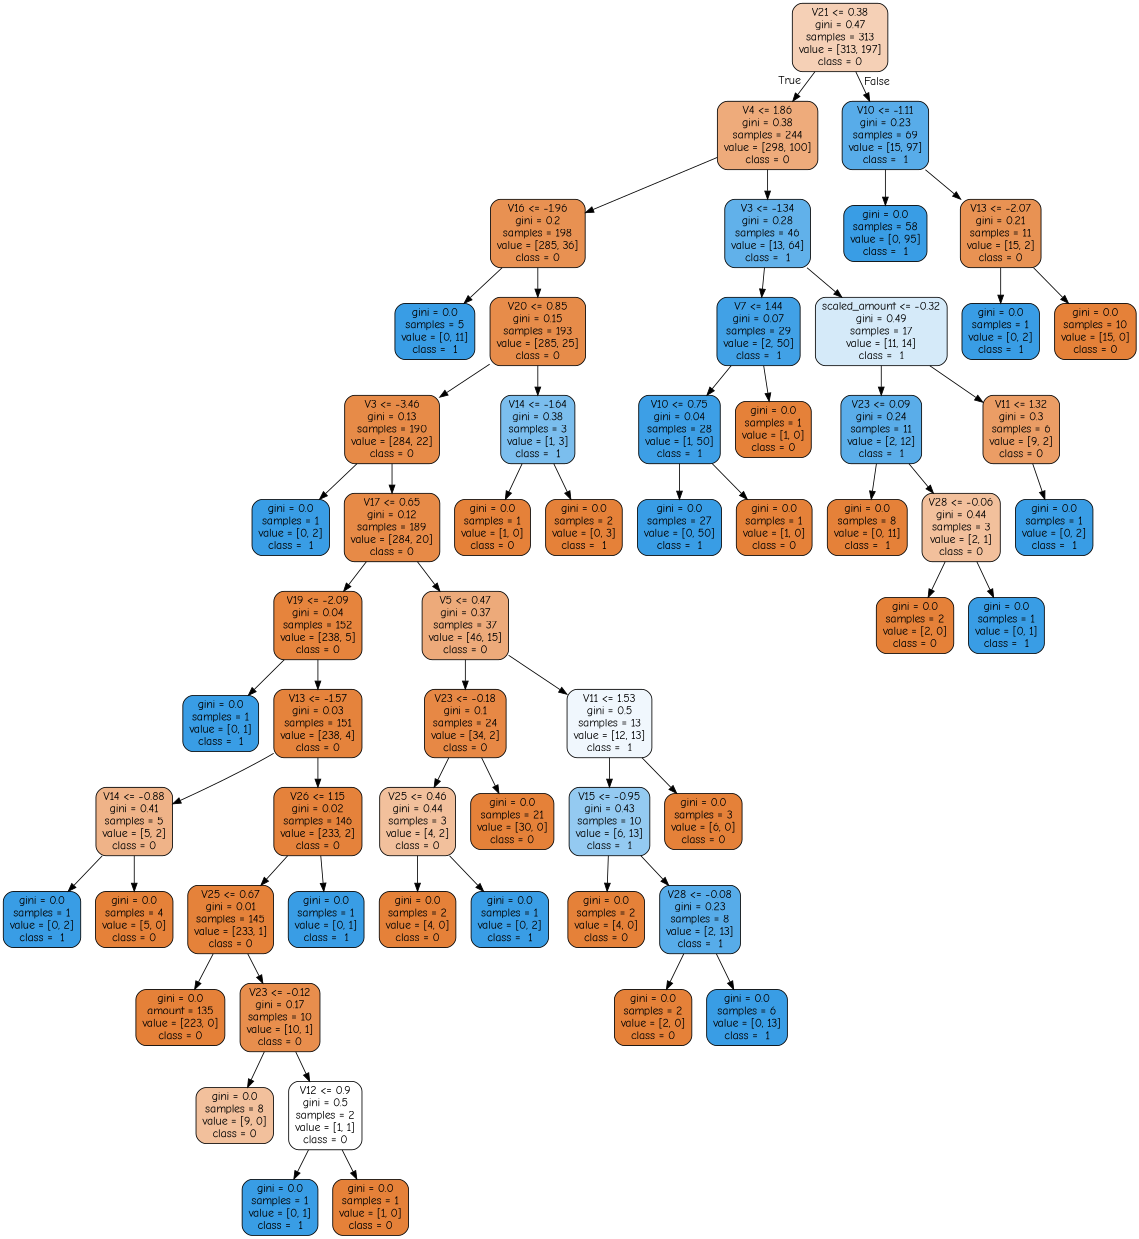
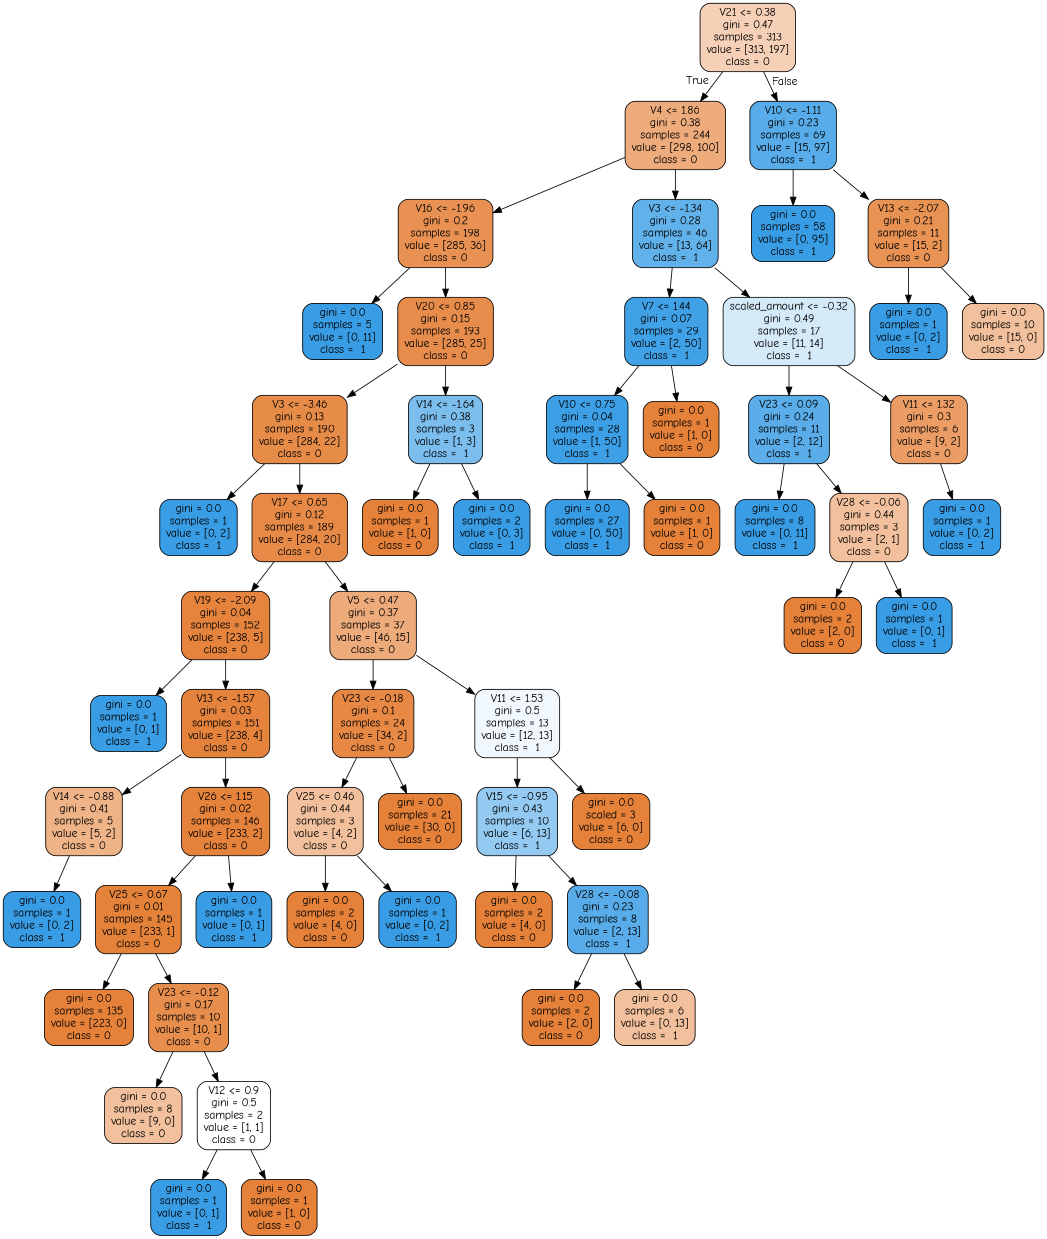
node "gini = 0.0 samples = 10 value = [15, 0] class = 0": fillcolor #e58139 -> #f2c09c
node "gini = 0.0 samples = 2 value = [0, 3] class =  1": fillcolor #e58139 -> #399de5
node "gini = 0.0 samples = 8 value = [0, 11] class =  1": fillcolor #e58139 -> #399de5
node "gini = 0.0 samples = 3 value = [6, 0] class = 0": label "gini = 0.0 samples = 3 value = [6, 0] class = 0" -> "gini = 0.0 scaled = 3 value = [6, 0] class = 0"
node "gini = 0.0 samples = 4 value = [5, 0] class = 0": removed
node "gini = 0.0 amount = 135 value = [223, 0] class = 0": label "gini = 0.0 amount = 135 value = [223, 0] class = 0" -> "gini = 0.0 samples = 135 value = [223, 0] class = 0"
node "gini = 0.0 samples = 6 value = [0, 13] class =  1": fillcolor #399de5 -> #f2c09c
